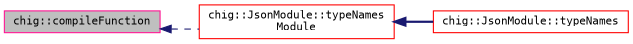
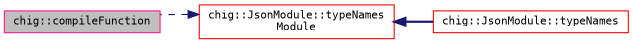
edge "chig::JsonModule::typeNames Module" -> "chig::compileFunction": reversed
